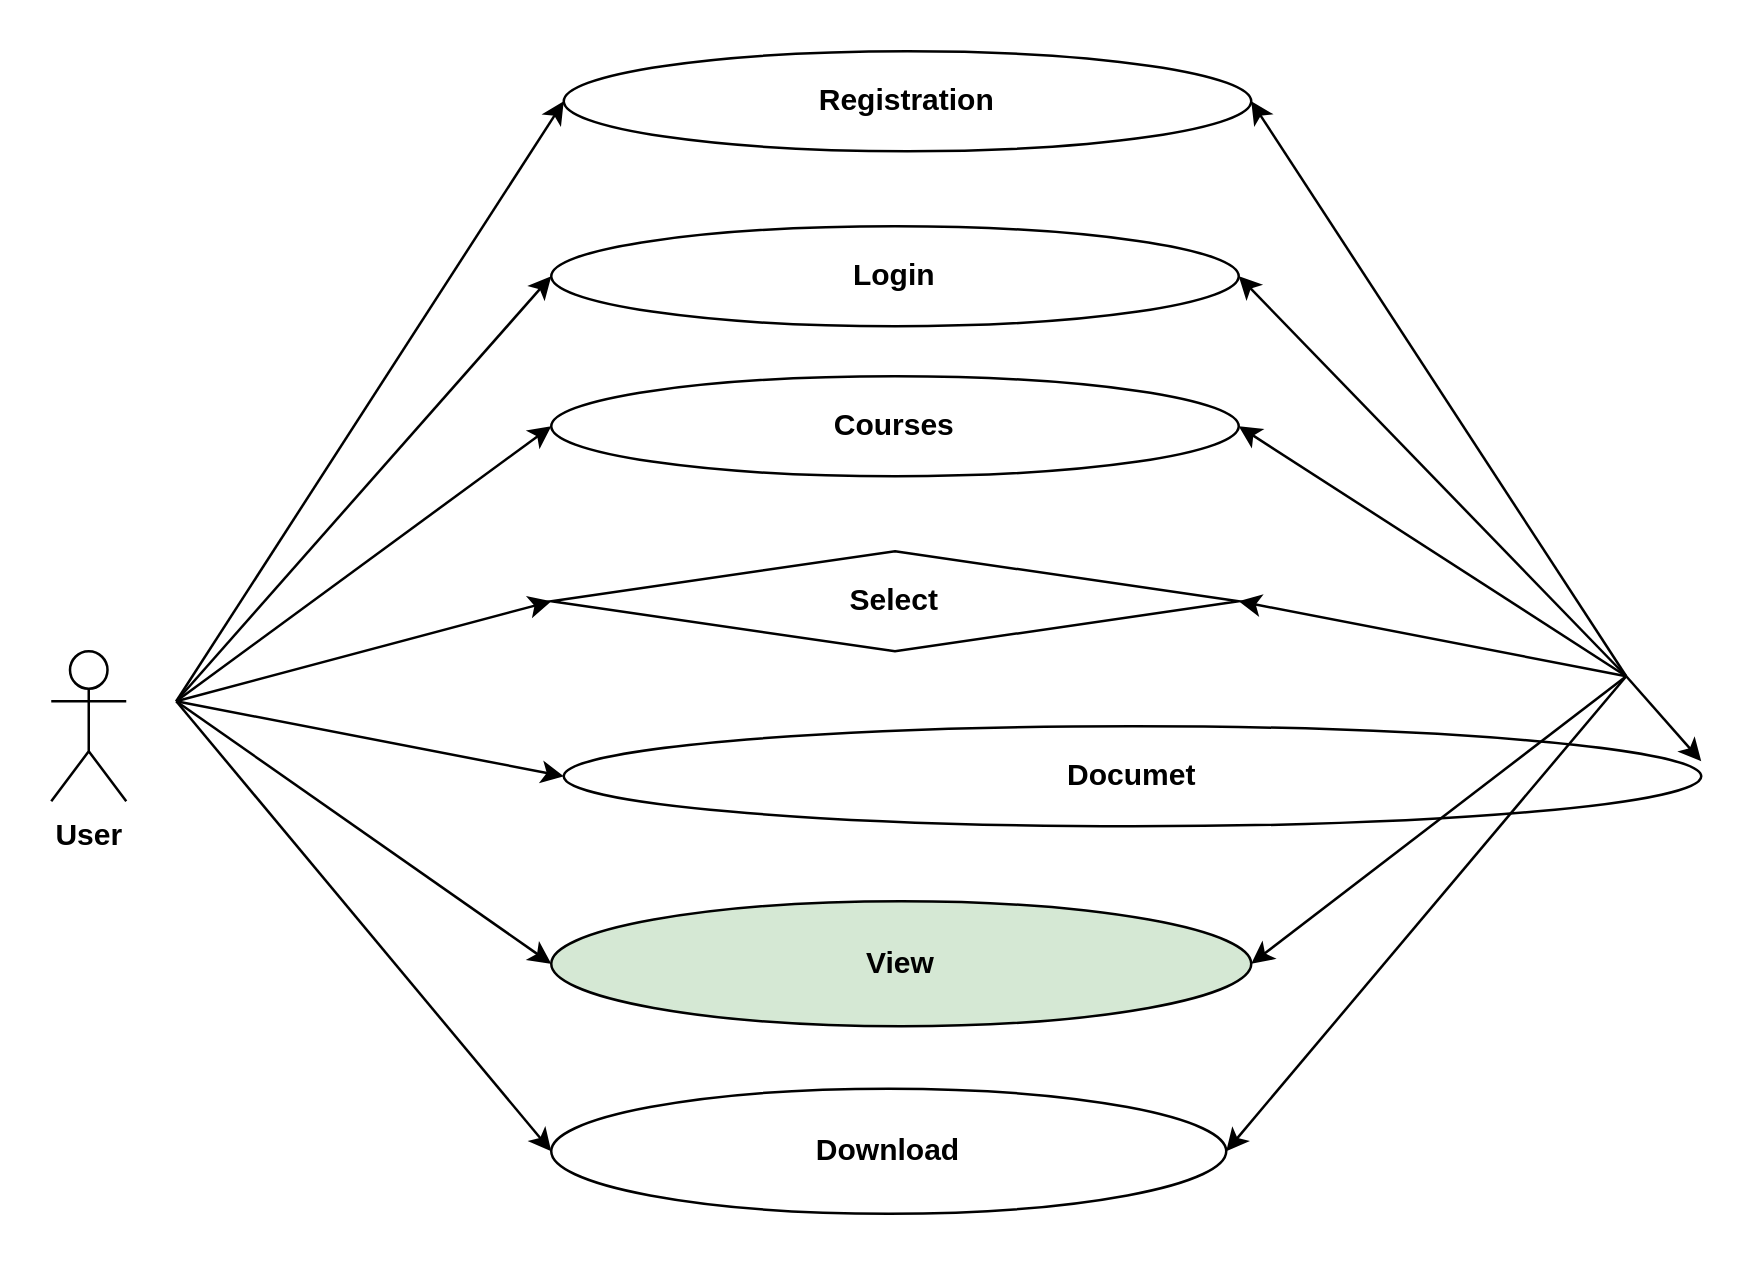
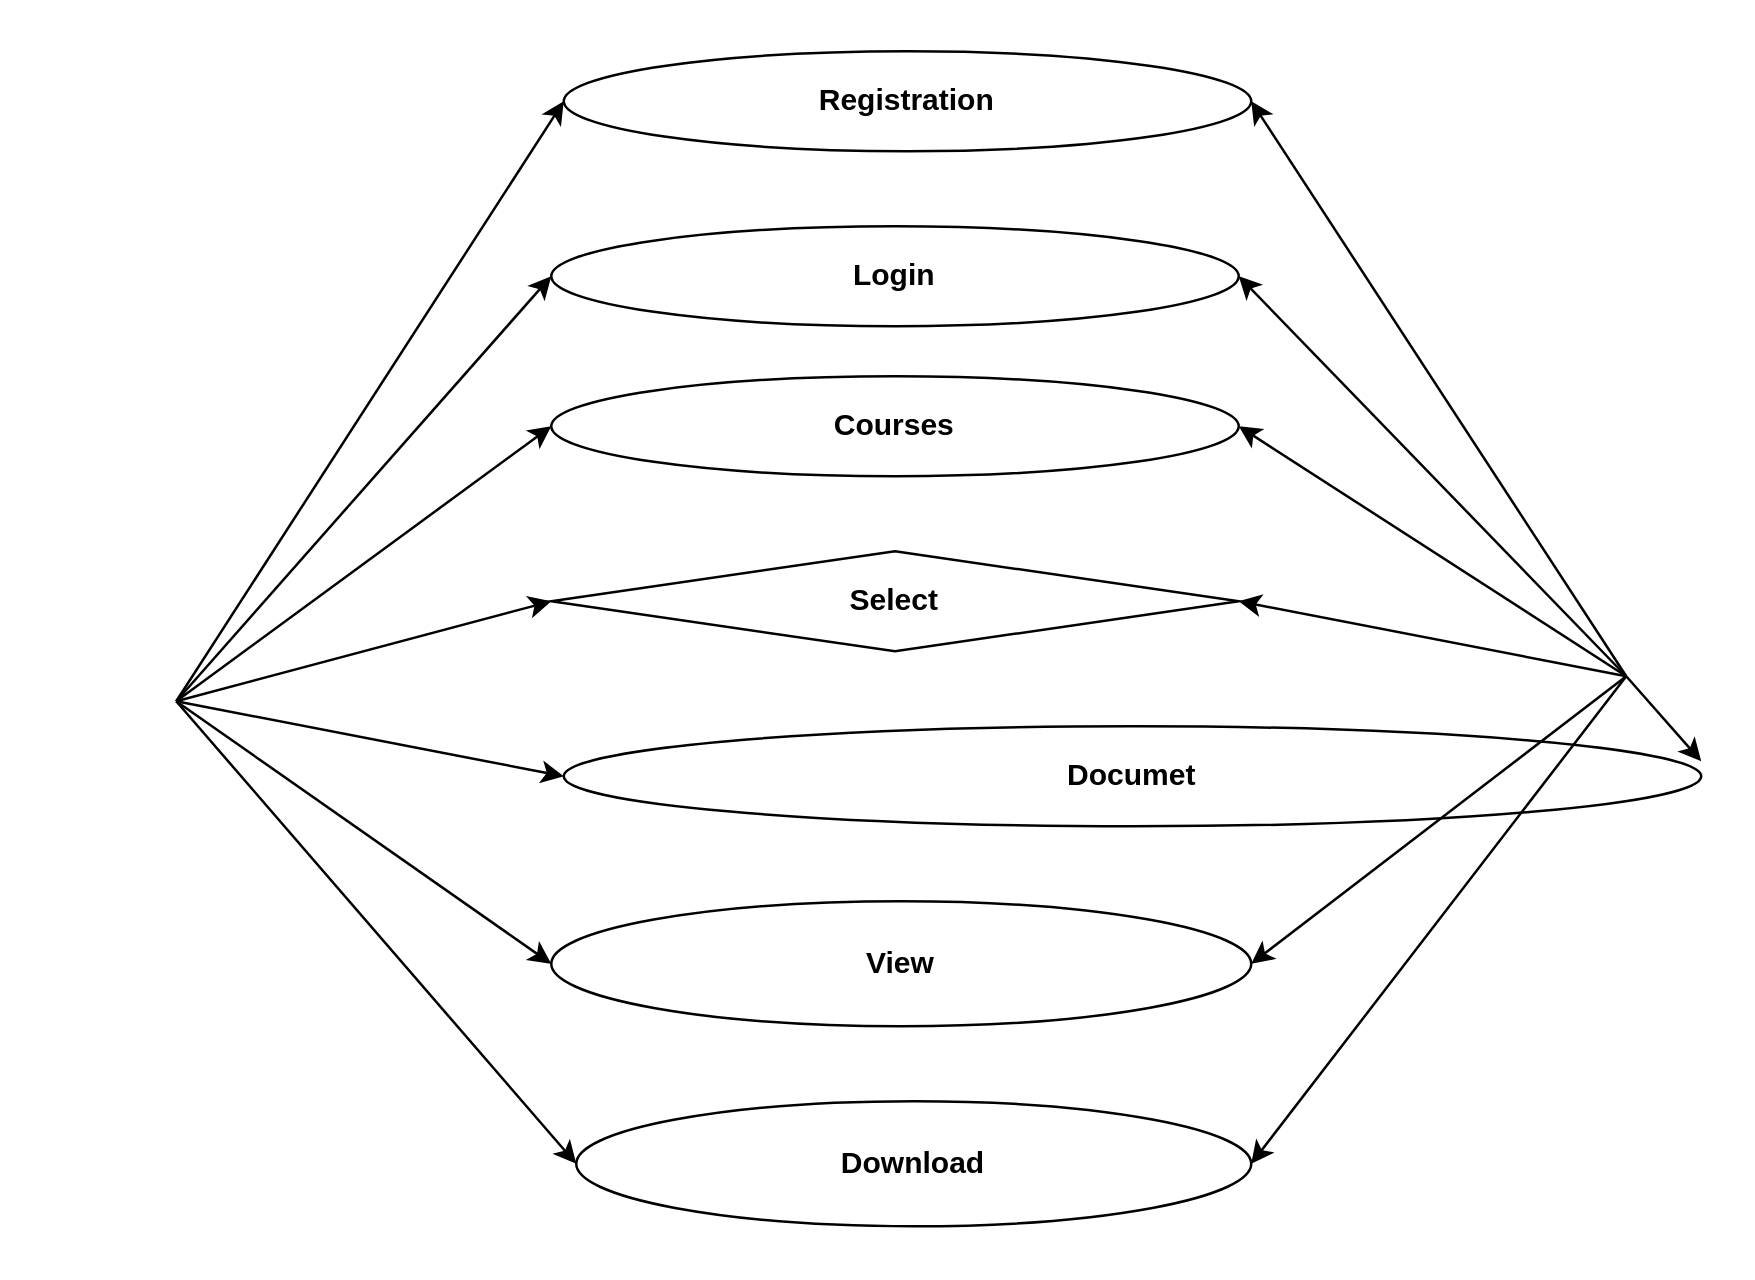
node "User": removed
node "View": fillcolor #d5e8d4 -> #ffffff
node "Download": moved (889, 1151) -> (914, 1164)
